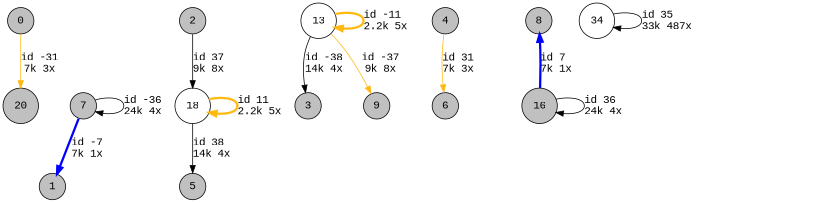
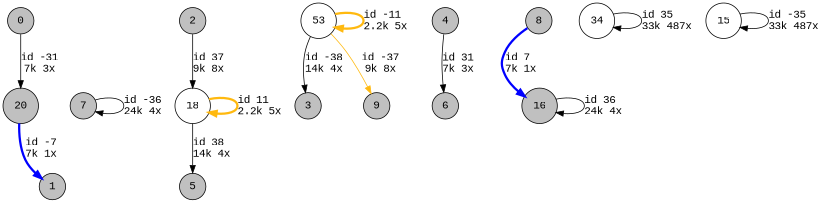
node "13": label "13" -> "53"
node "15": added
edge "0" -> "20": color darkgoldenrod1 -> black
edge "4" -> "6": color darkgoldenrod1 -> black
edge "16" -> "8": reversed
edge "7" -> "1": now "20" -> "1"
